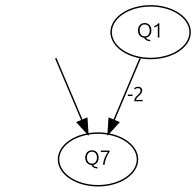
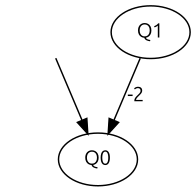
node "Q7": label "Q7" -> "Q0"
